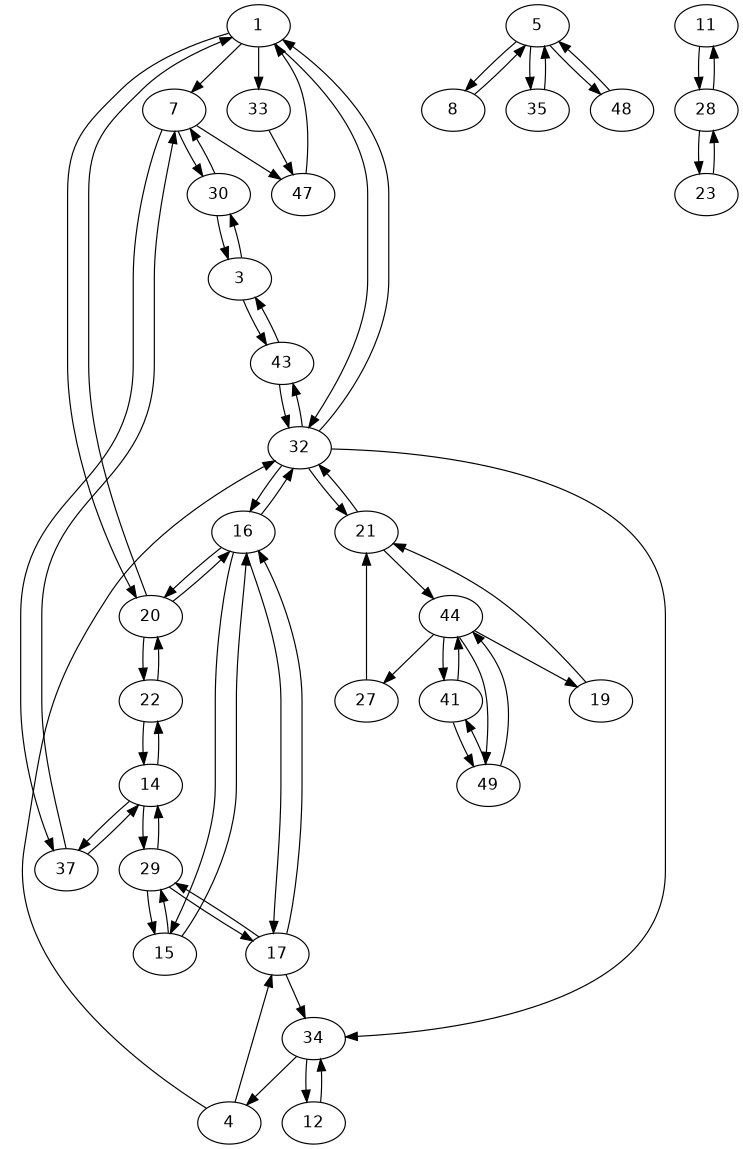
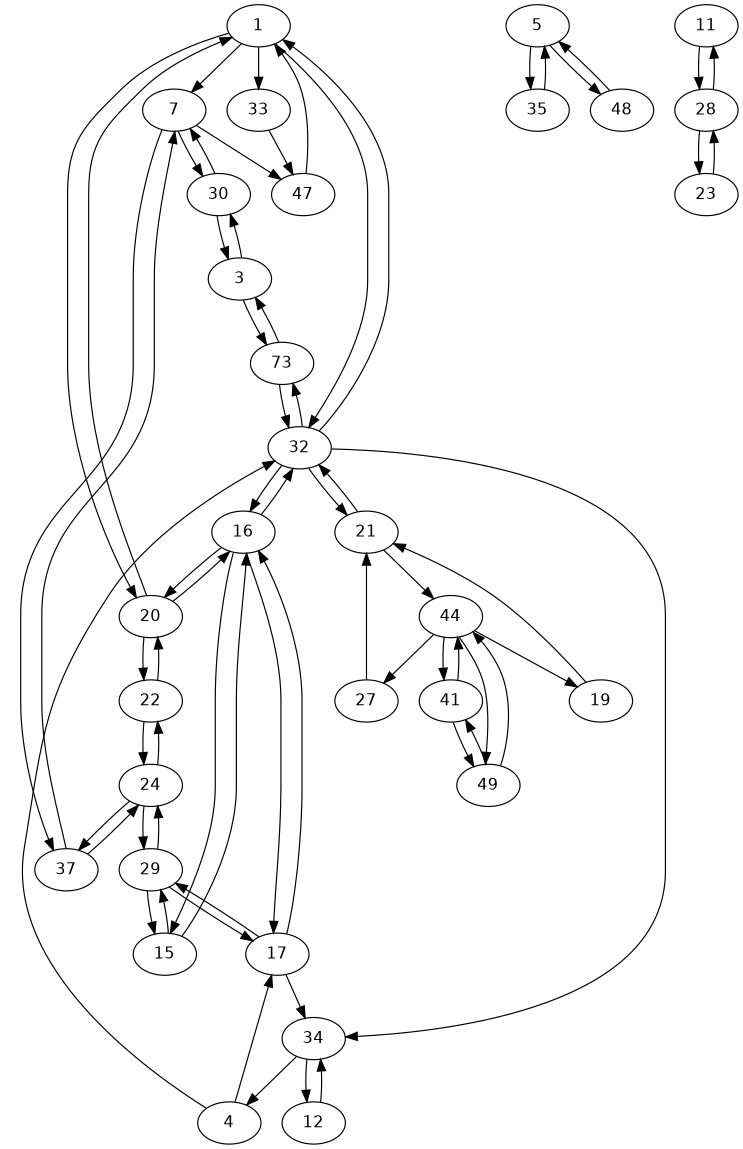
node "8": removed
node "43": label "43" -> "73"
node "14": label "14" -> "24"
